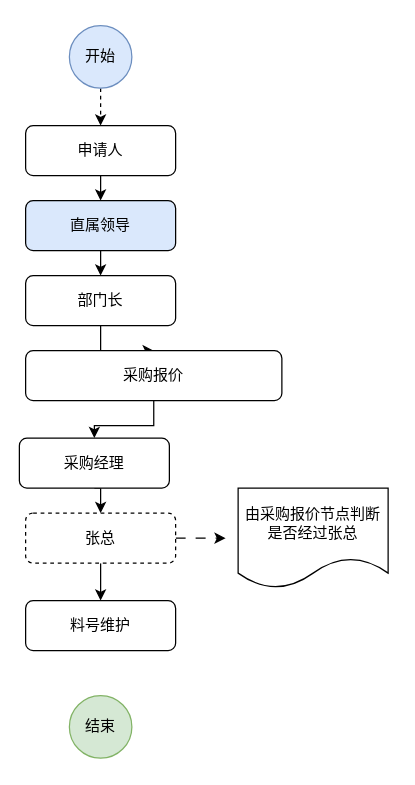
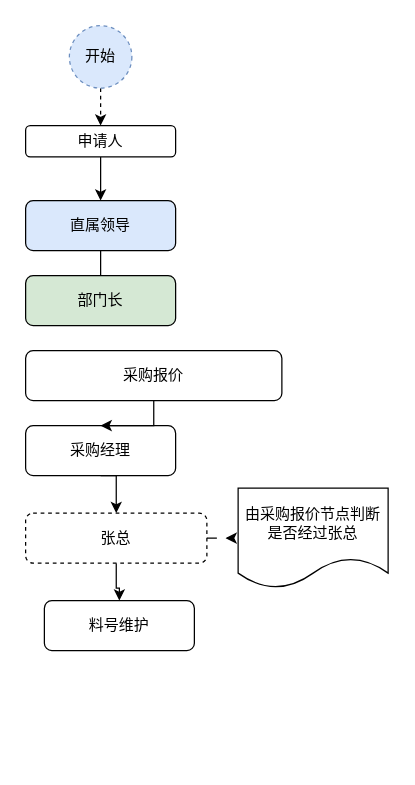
node "开始": style solid -> dashed
node "申请人": size 150x50 -> 150x31
edge "直属领导" -> "部门长": arrowhead classic -> none
node "部门长": fillcolor #ffffff -> #d5e8d4
edge "部门长" -> "采购报价": removed
node "采购经理": moved (94, 463) -> (101, 451)
node "张总": size 150x50 -> 181x50
node "料号维护": moved (101, 626) -> (119, 626)
node "结束": removed
